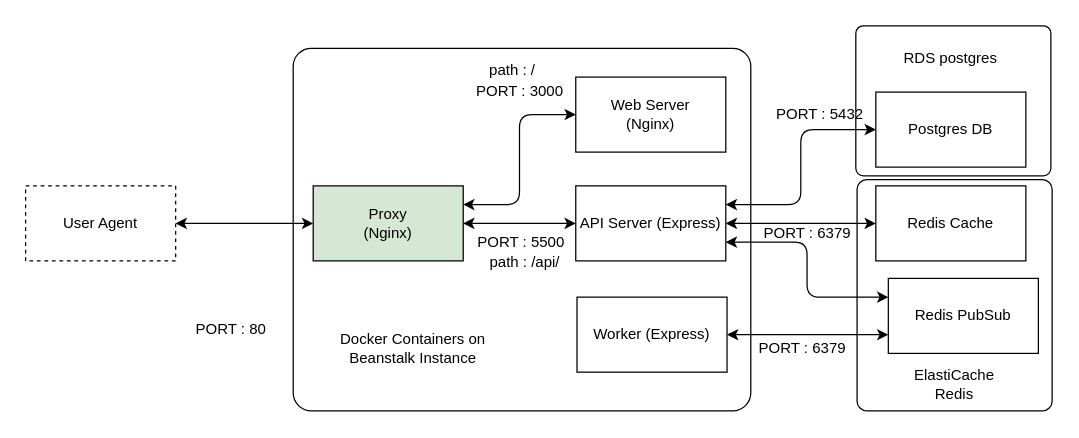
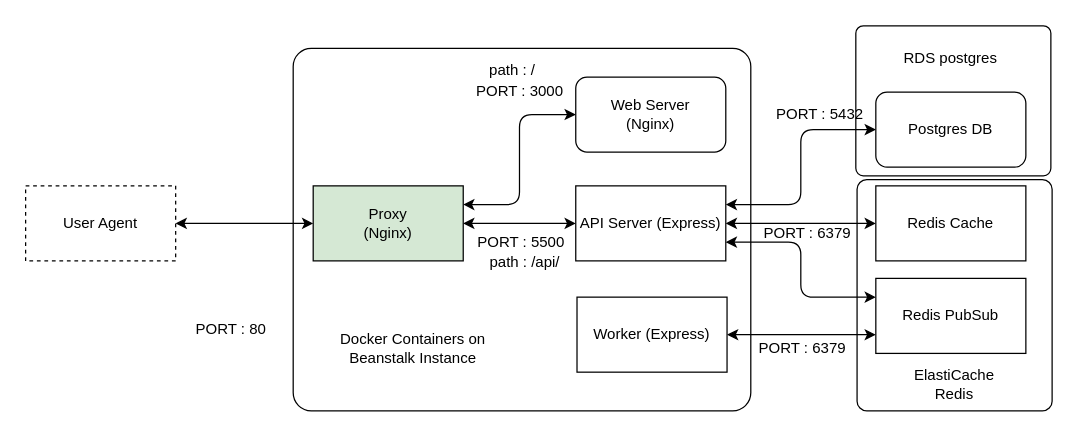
node "Web Server (Nginx)": shape rectangle -> rounded rectangle
node "Postgres DB": shape rectangle -> rounded rectangle
node "Redis PubSub": moved (963, 316) -> (951, 316)
